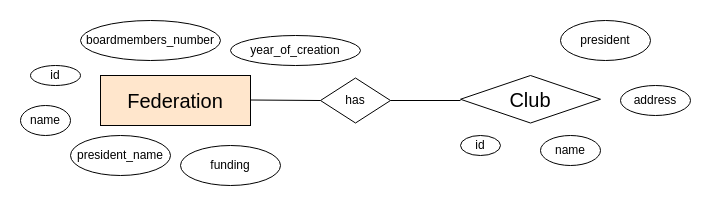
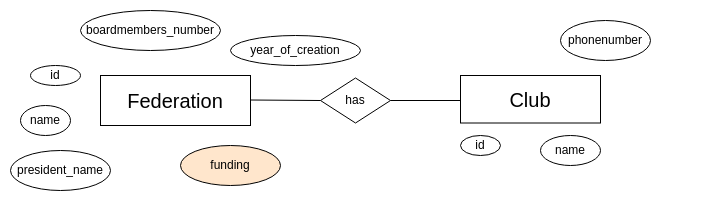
node "boardmembers_number": moved (151, 41) -> (151, 31)
node "president": label "president" -> "phonenumber"
node "Club": shape diamond -> rectangle
node "Federation": fillcolor #ffe6cc -> #ffffff
node "address": removed
node "president_name": moved (121, 156) -> (61, 171)
node "funding": fillcolor #ffffff -> #ffe6cc
